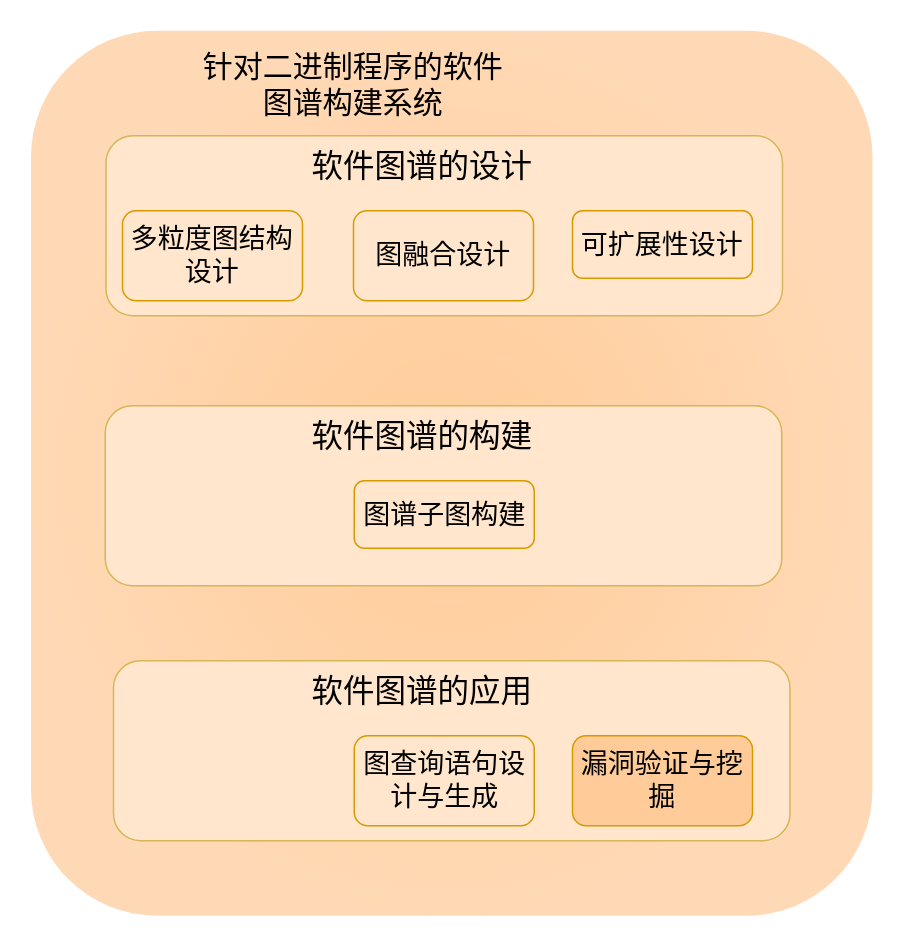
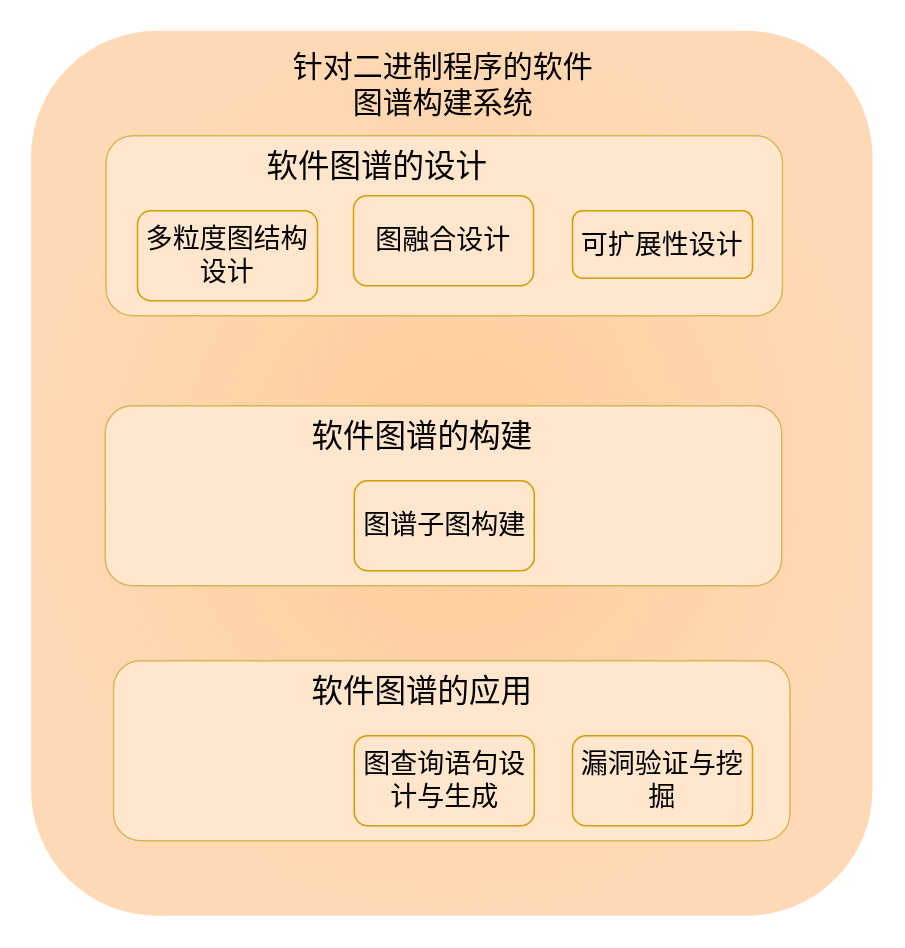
node "针对二进制程序的软件图谱构建系统": moved (353, 83) -> (443, 83)
node "软件图谱的设计": moved (422, 166) -> (377, 166)
node "多粒度图结构设计": moved (212, 256) -> (227, 256)
node "图融合设计": moved (443, 256) -> (443, 241)
node "图谱子图构建": size 180x68 -> 180x90
node "漏洞验证与挖掘": fillcolor #ffcc99 -> #ffe6cc
